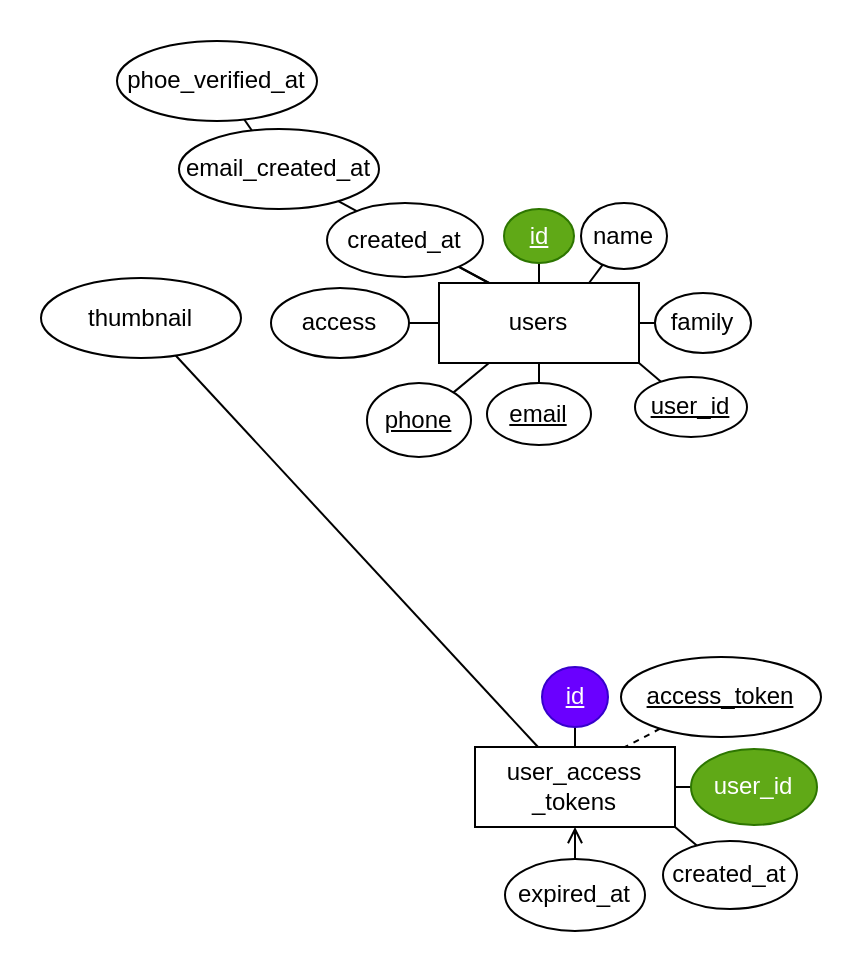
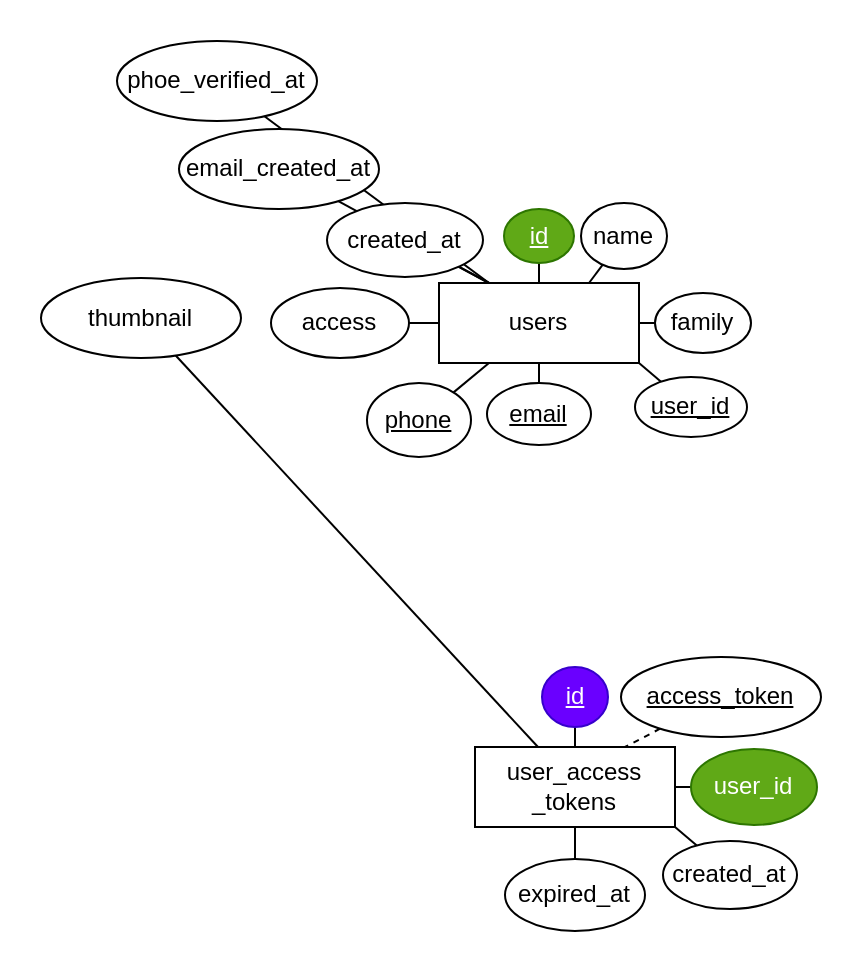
edge "phoe_verified_at" -- "email_created_at": now "phoe_verified_at" -- "users"
edge "expired_at" -> "user_access _tokens": arrowhead open -> none
